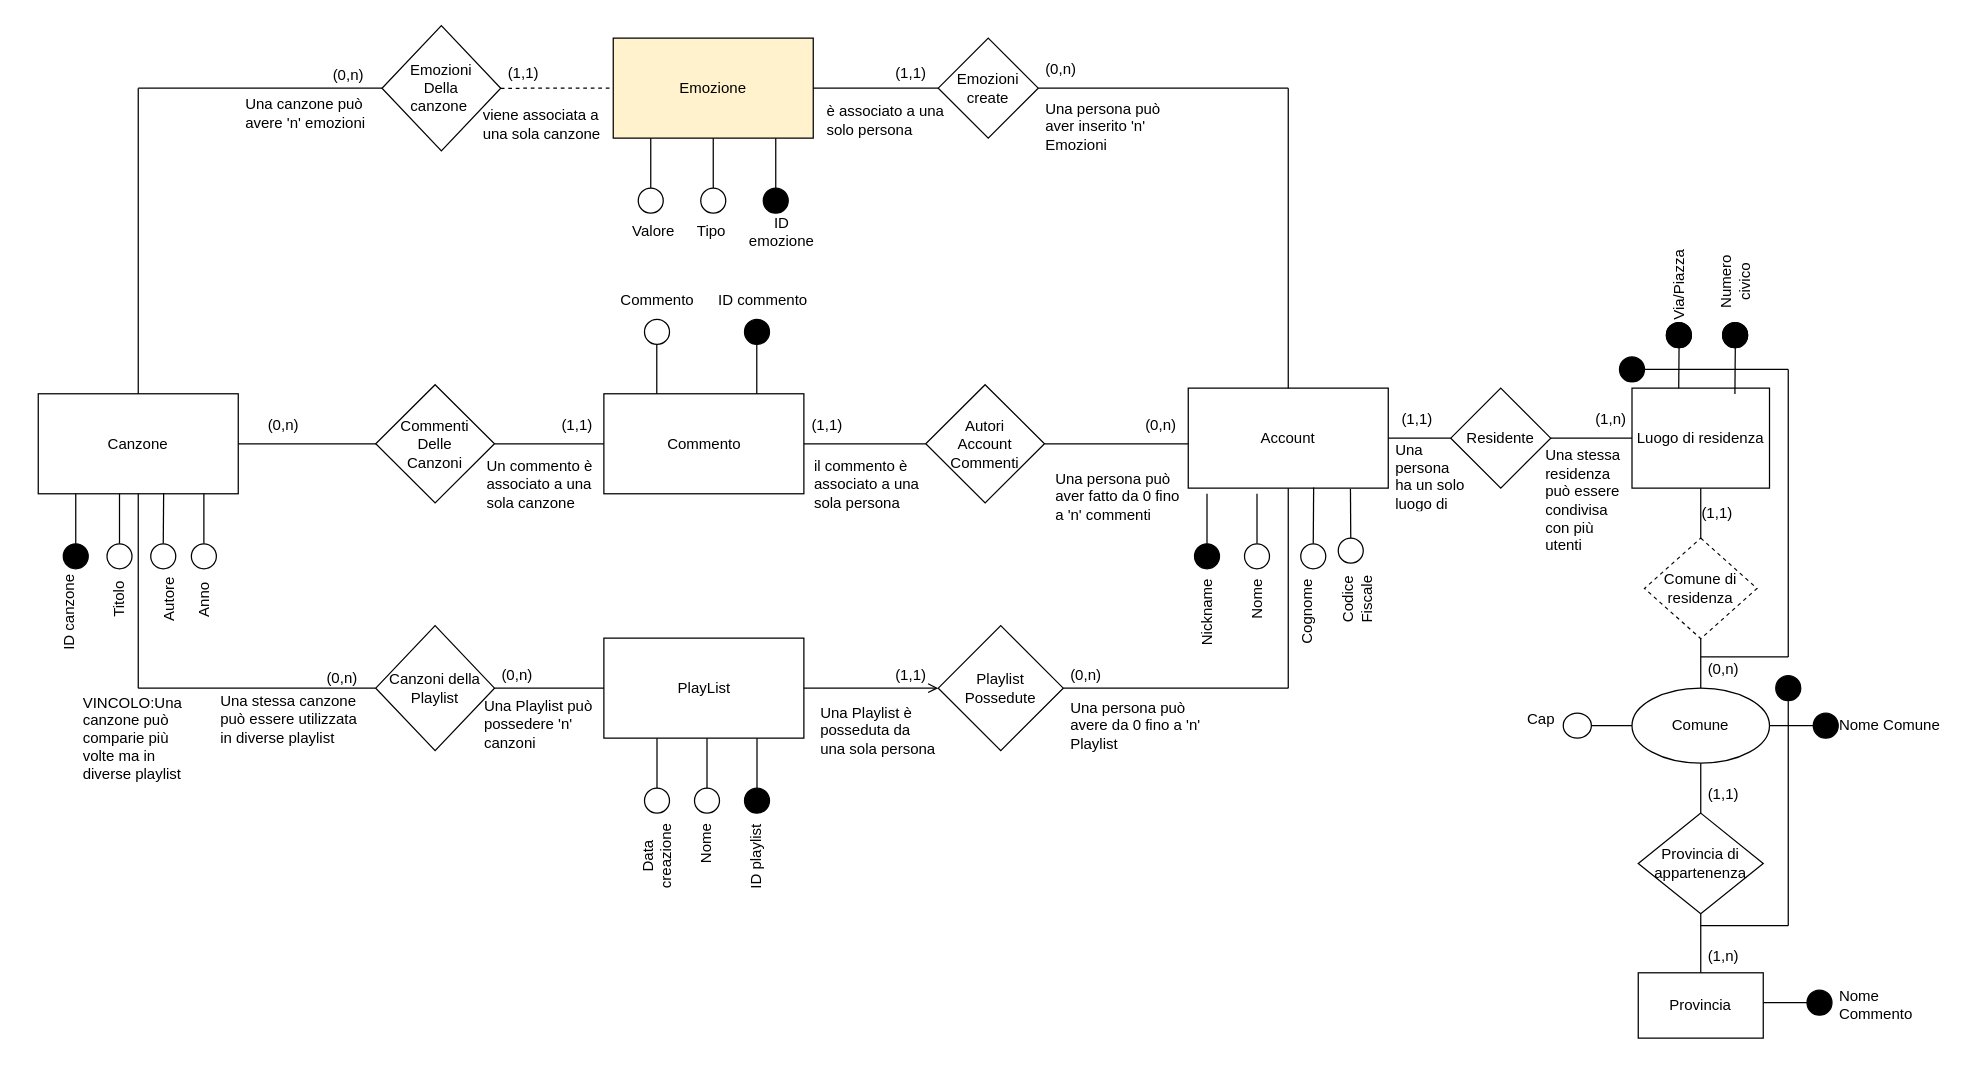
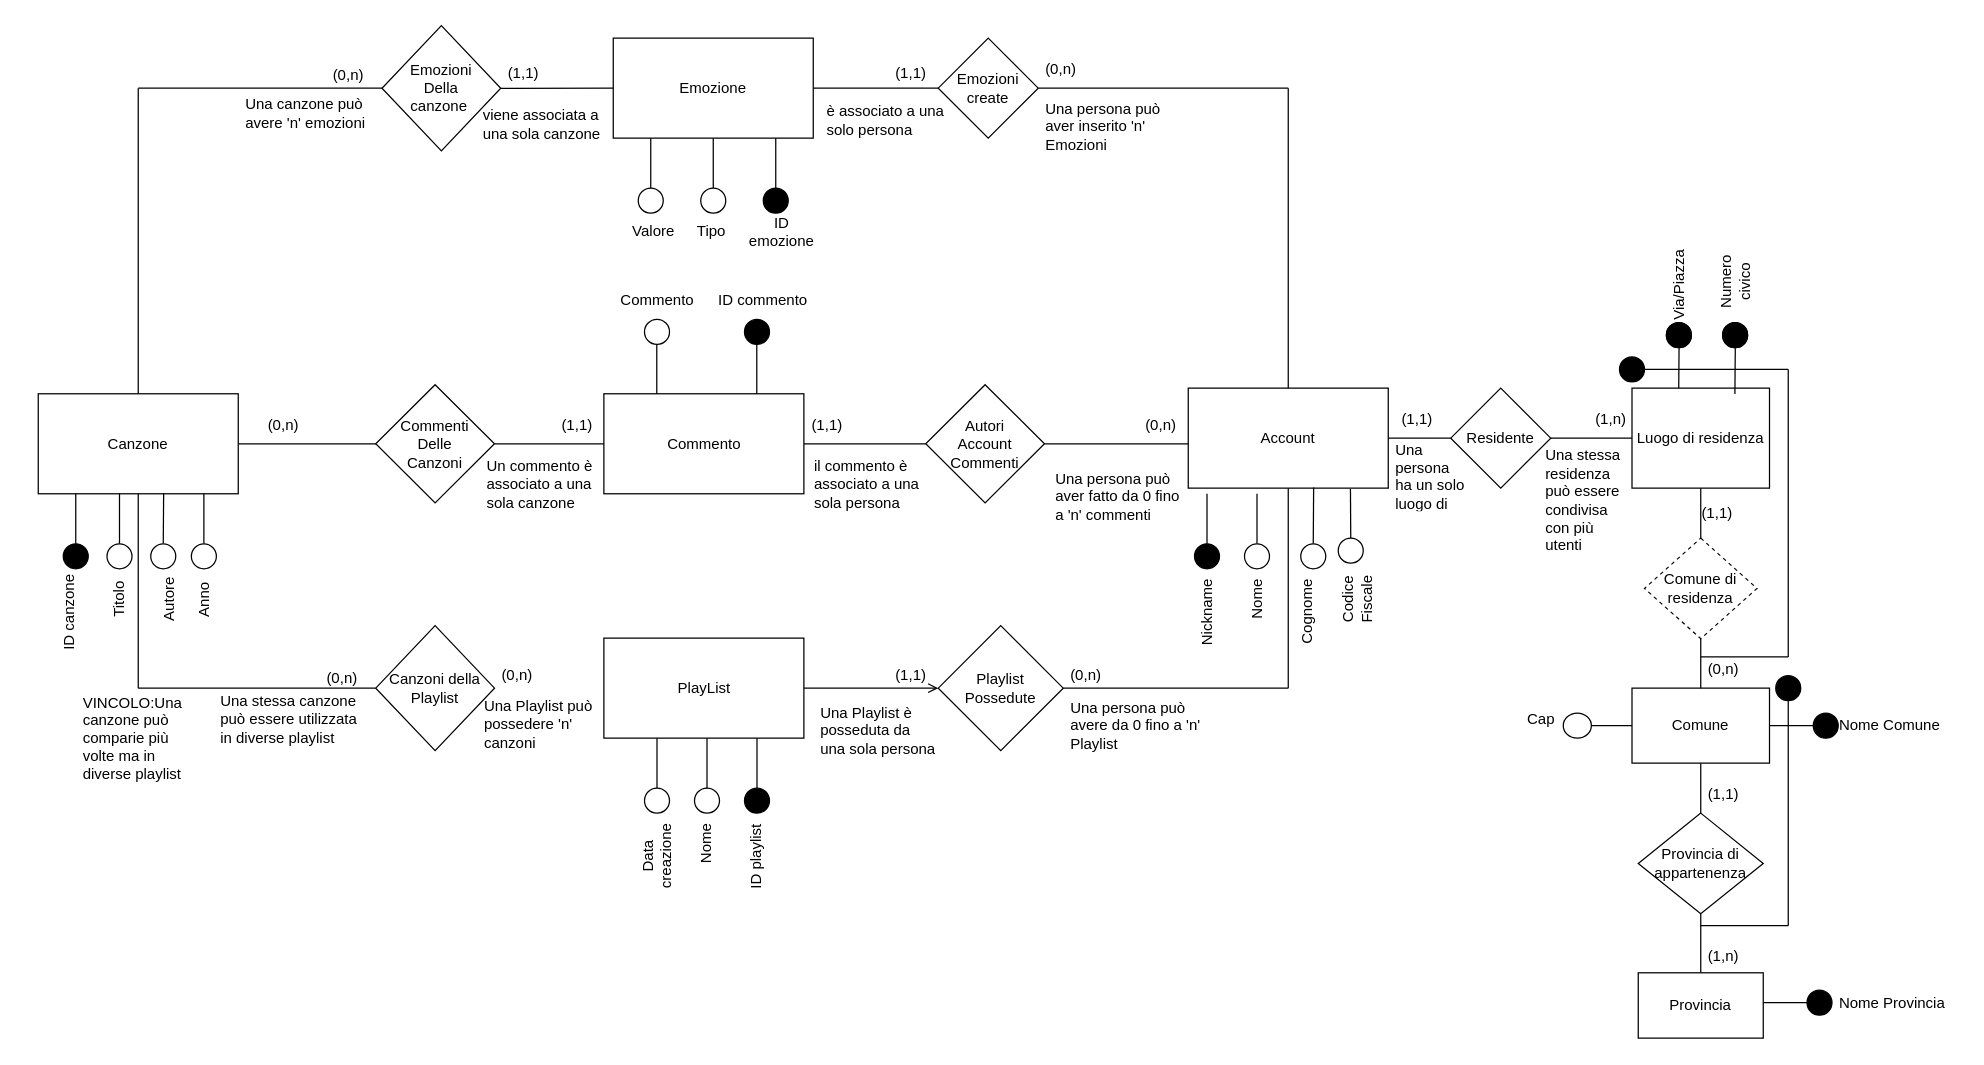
edge "Emozione" -- "Emozioni Della canzone": style dashed -> solid
node "Emozione": fillcolor #fff2cc -> #ffffff
edge "Canzoni della Playlist" -- "PlayList": removed
node "Comune": shape ellipse -> rectangle
node "Nome Commento": label "Nome Commento" -> "Nome Provincia"
